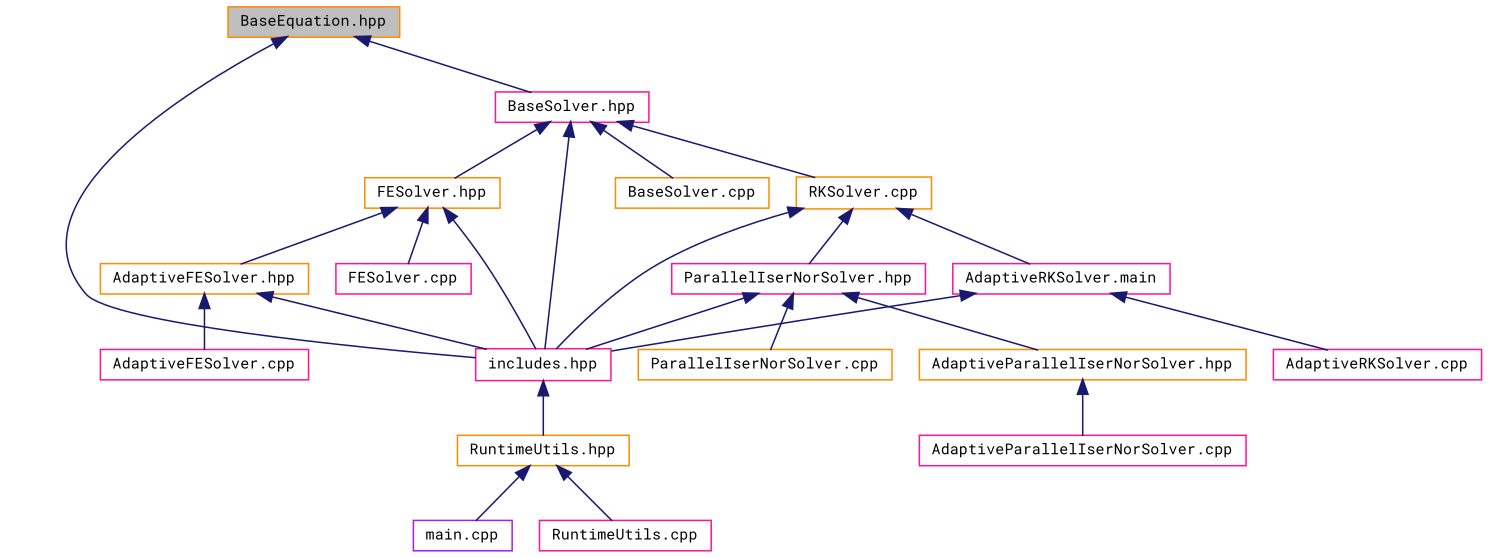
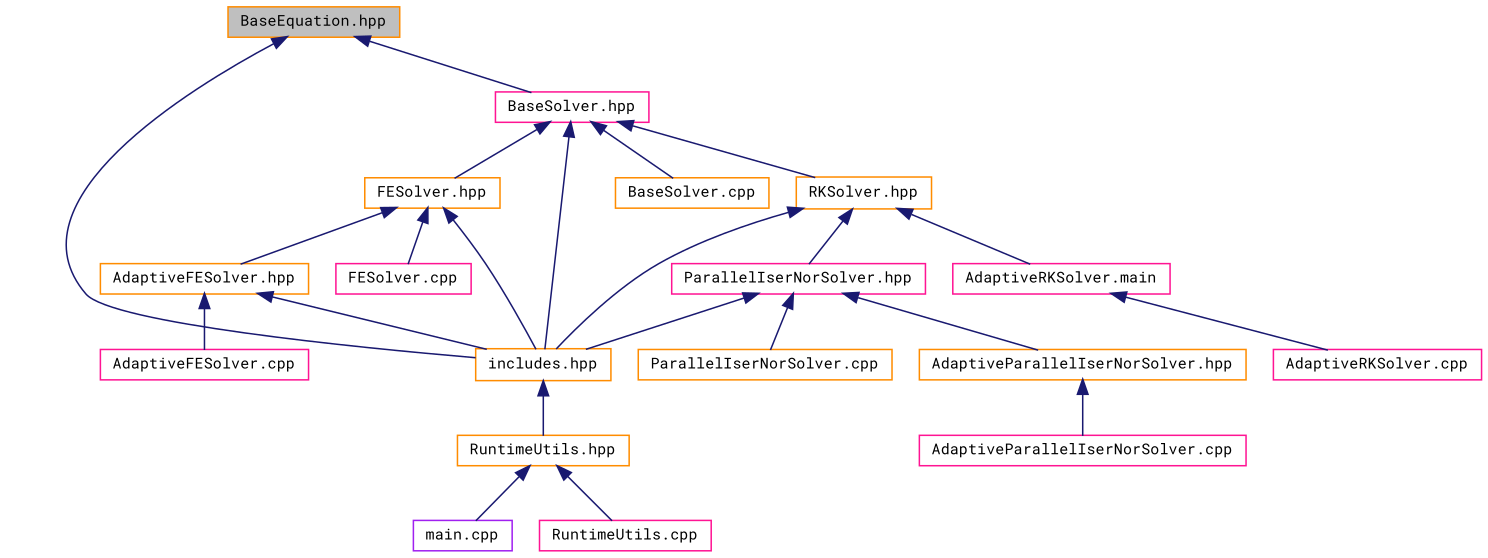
node "RKSolver.cpp": label "RKSolver.cpp" -> "RKSolver.hpp"
edge "includes.hpp" -> "AdaptiveRKSolver.main": removed
node "includes.hpp": color deeppink -> darkorange
